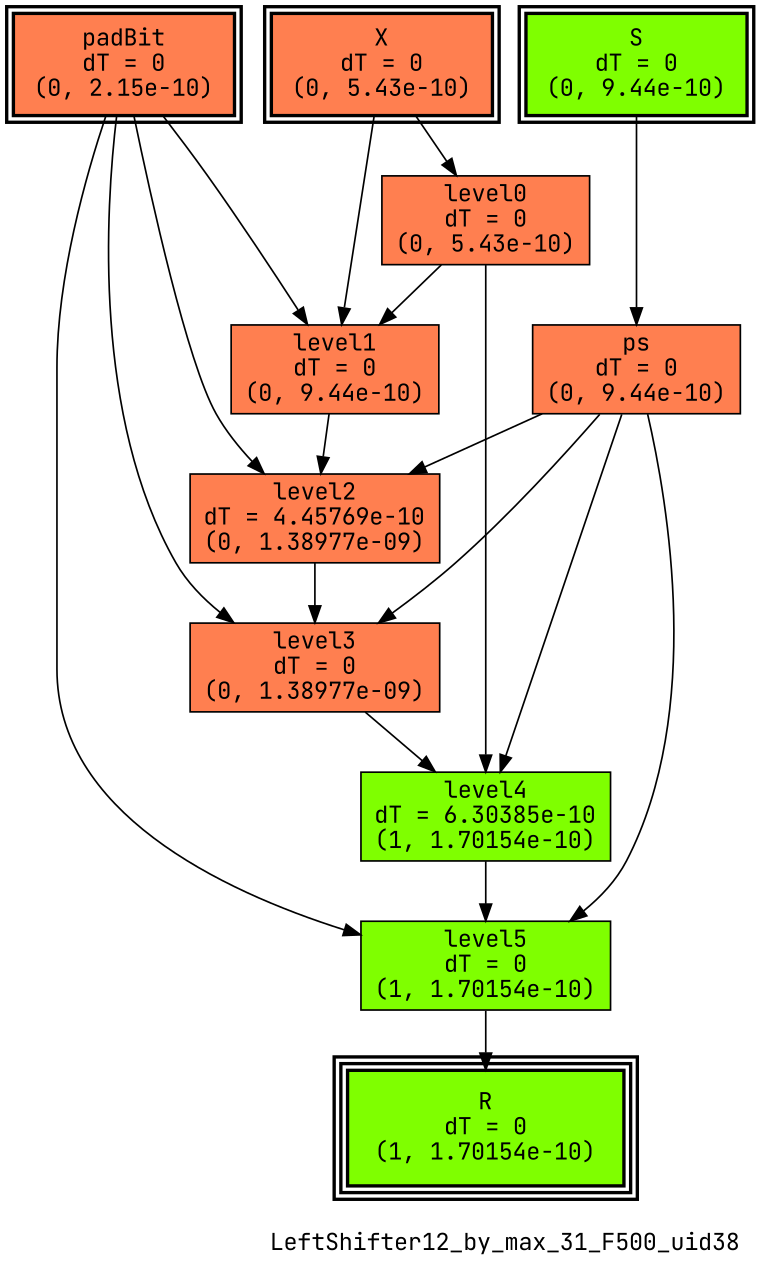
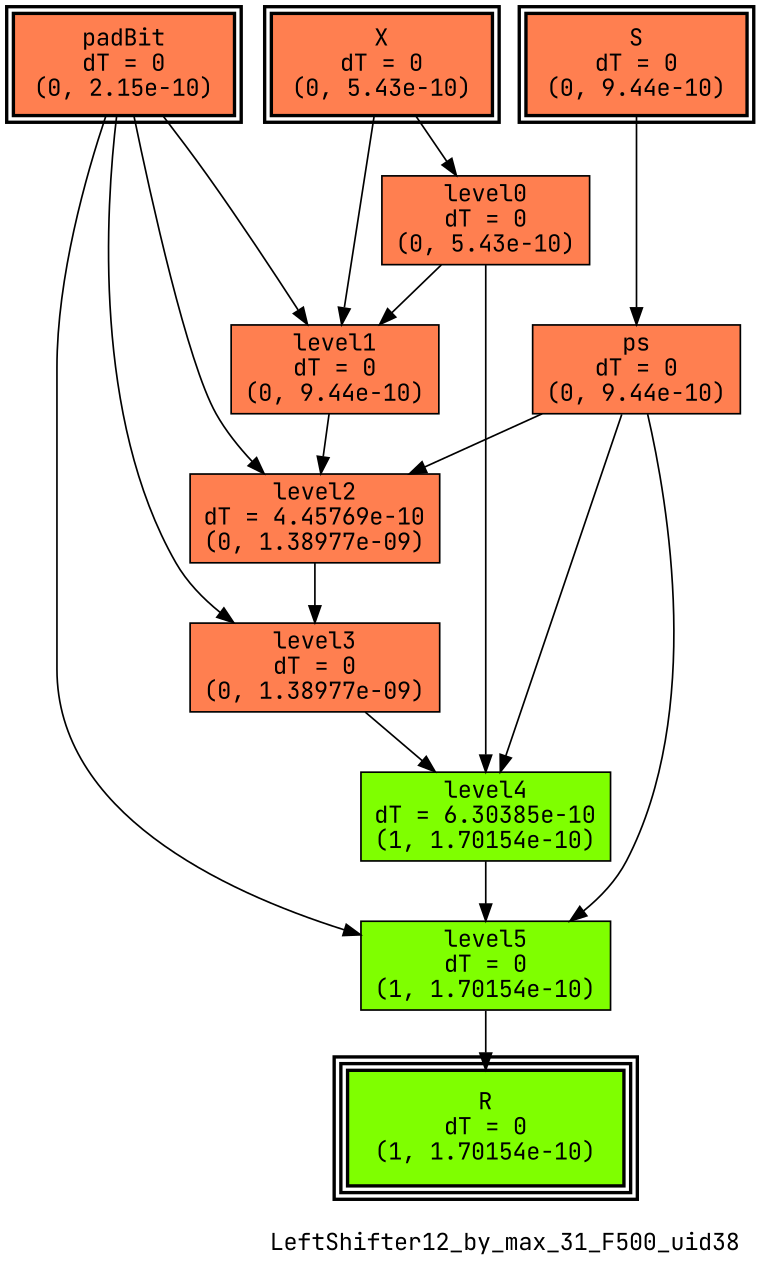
node "S dT = 0 (0, 9.44e-10)": fillcolor chartreuse -> coral
edge "ps dT = 0 (0, 9.44e-10)" -> "level3 dT = 0 (0, 1.38977e-09)": removed
